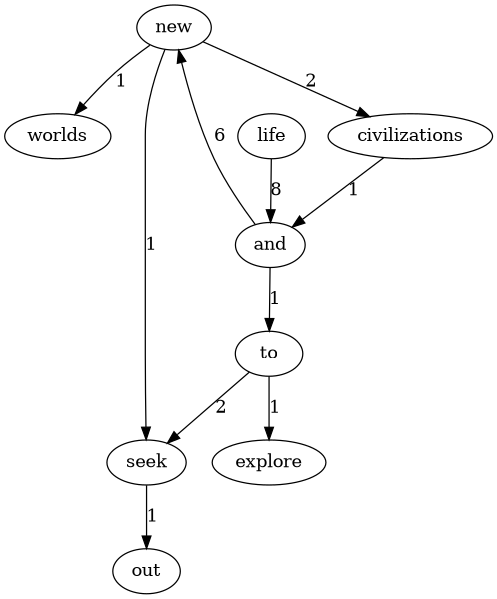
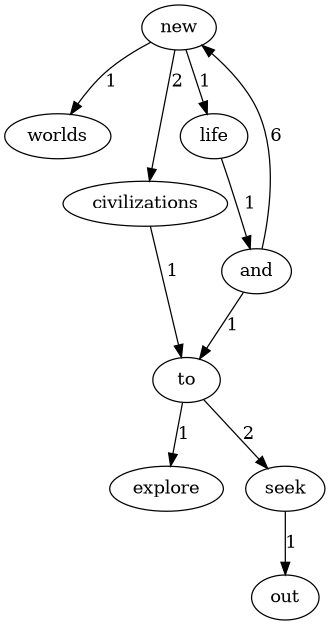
edge "civilizations" -> "and": now "civilizations" -> "to"
edge "life" -> "and": label "8" -> "1"
edge "new" -> "seek": now "new" -> "life"
